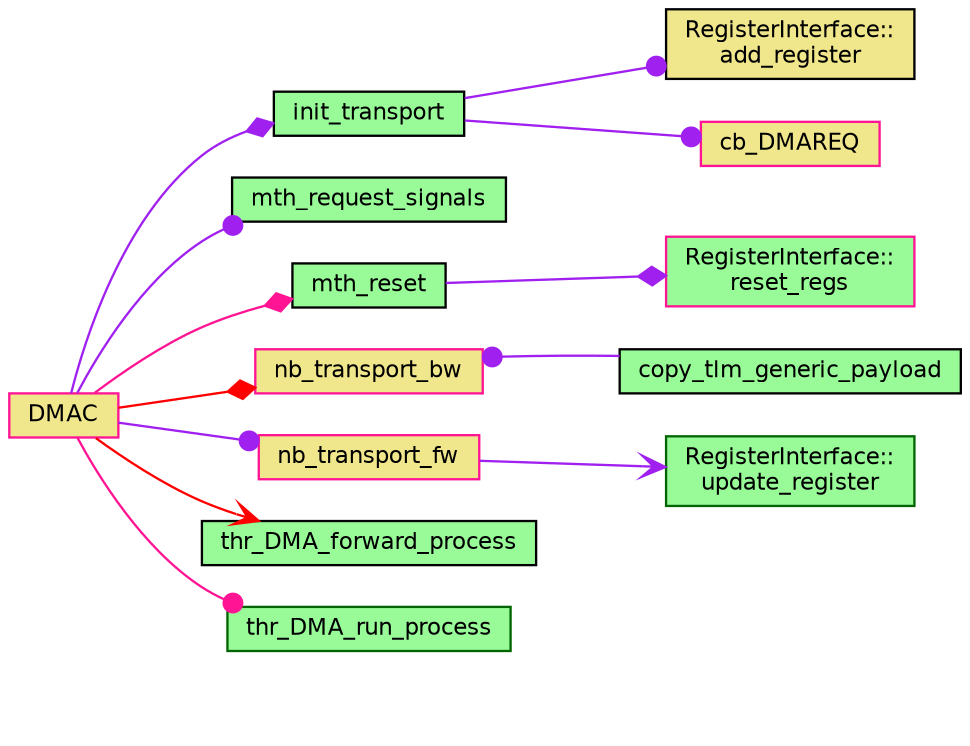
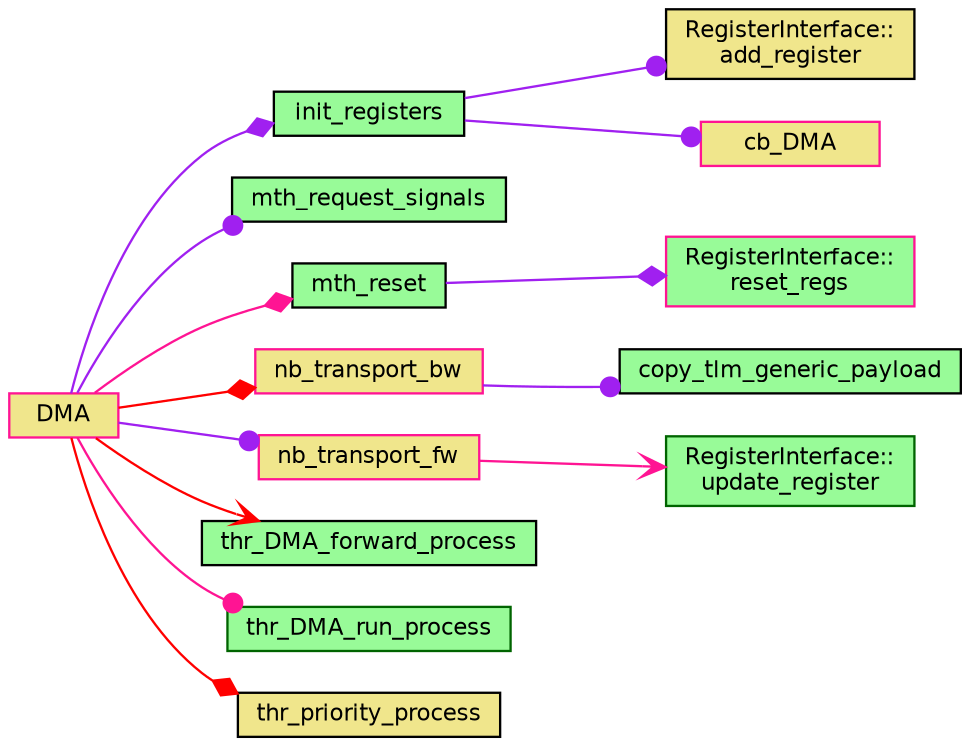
node "init_transport": label "init_transport" -> "init_registers"
node "cb_DMAREQ": label "cb_DMAREQ" -> "cb_DMA"
edge "copy_tlm_generic_payload" -> "nb_transport_bw": reversed
node "DMAC": label "DMAC" -> "DMA"
edge "nb_transport_fw" -> "RegisterInterface:: update_register": color purple -> deeppink
node "thr_priority_process": added
